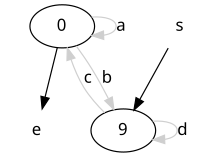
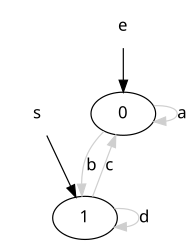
edge "0" -> "e": reversed
node "9": label "9" -> "1"
